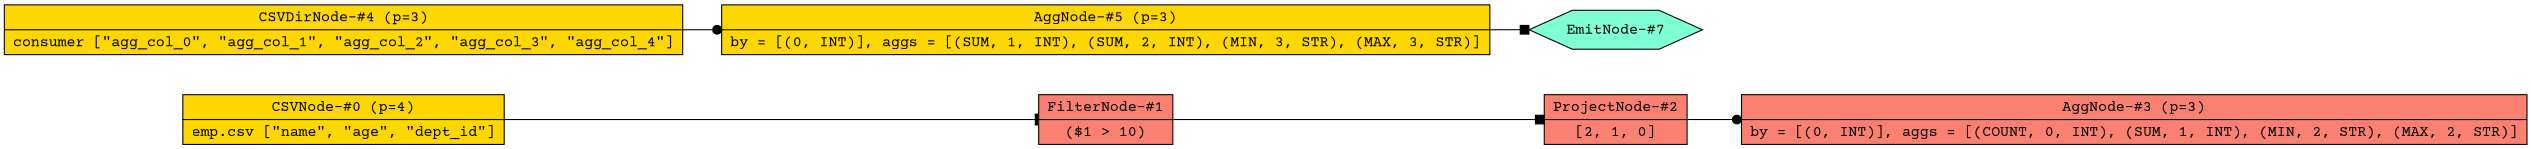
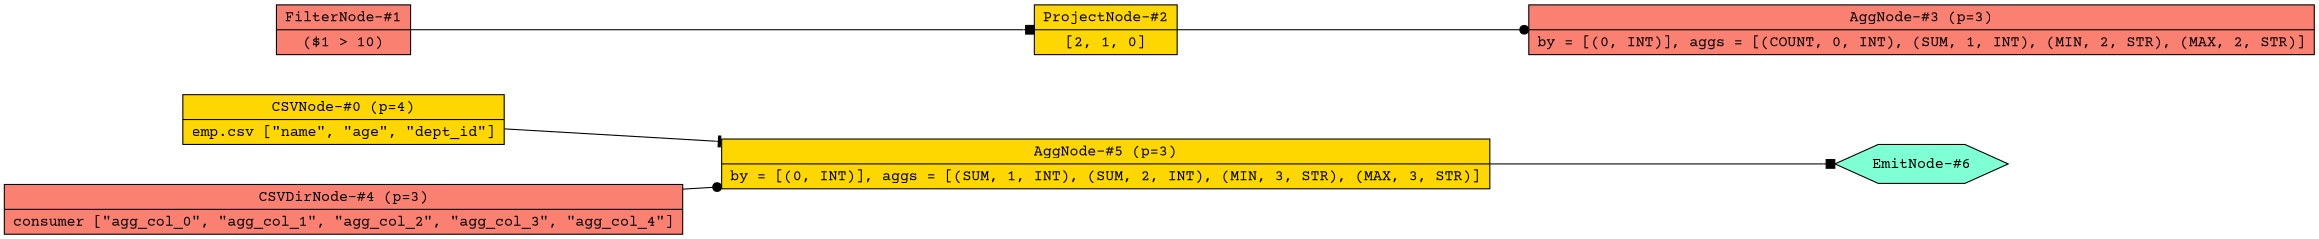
node "CSVDirNode-#4 (p=3)": fillcolor gold -> salmon
node "EmitNode-#7": label "EmitNode-#7" -> "EmitNode-#6"
edge "CSVNode-#0 (p=4)" -> "FilterNode-#1": now "CSVNode-#0 (p=4)" -> "AggNode-#5 (p=3)"
node "ProjectNode-#2": fillcolor salmon -> gold
